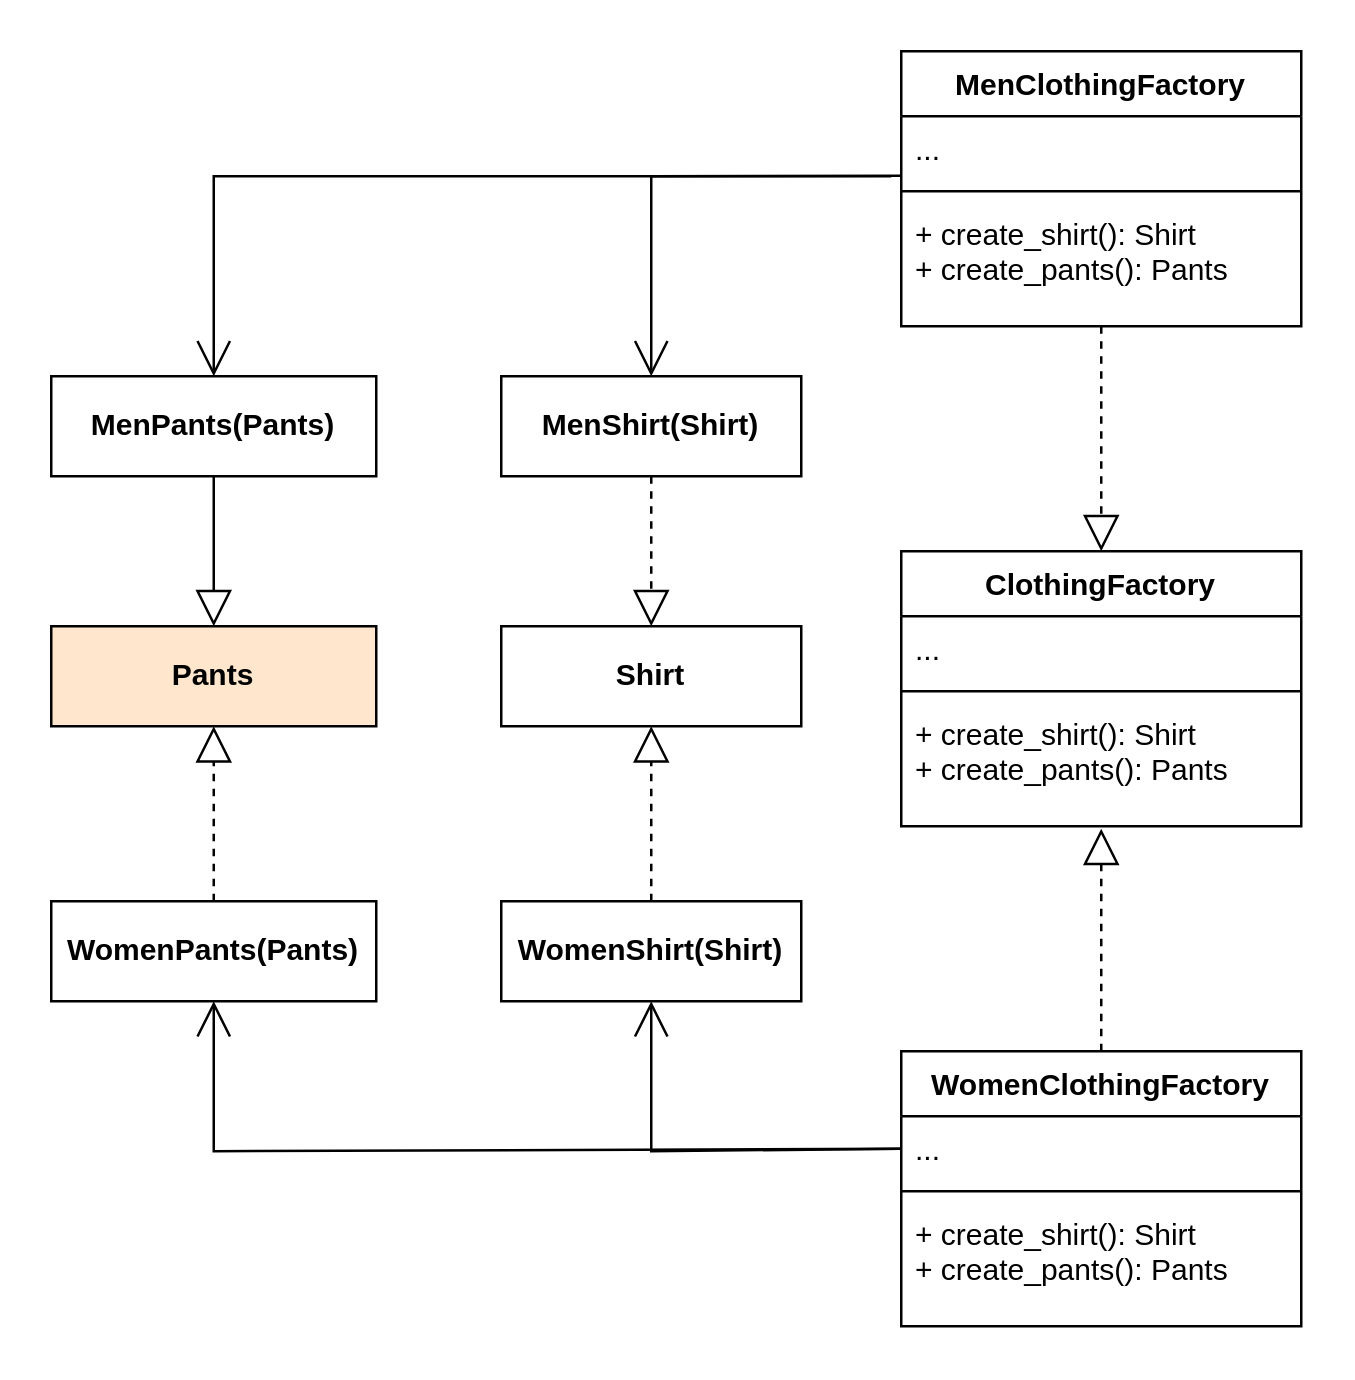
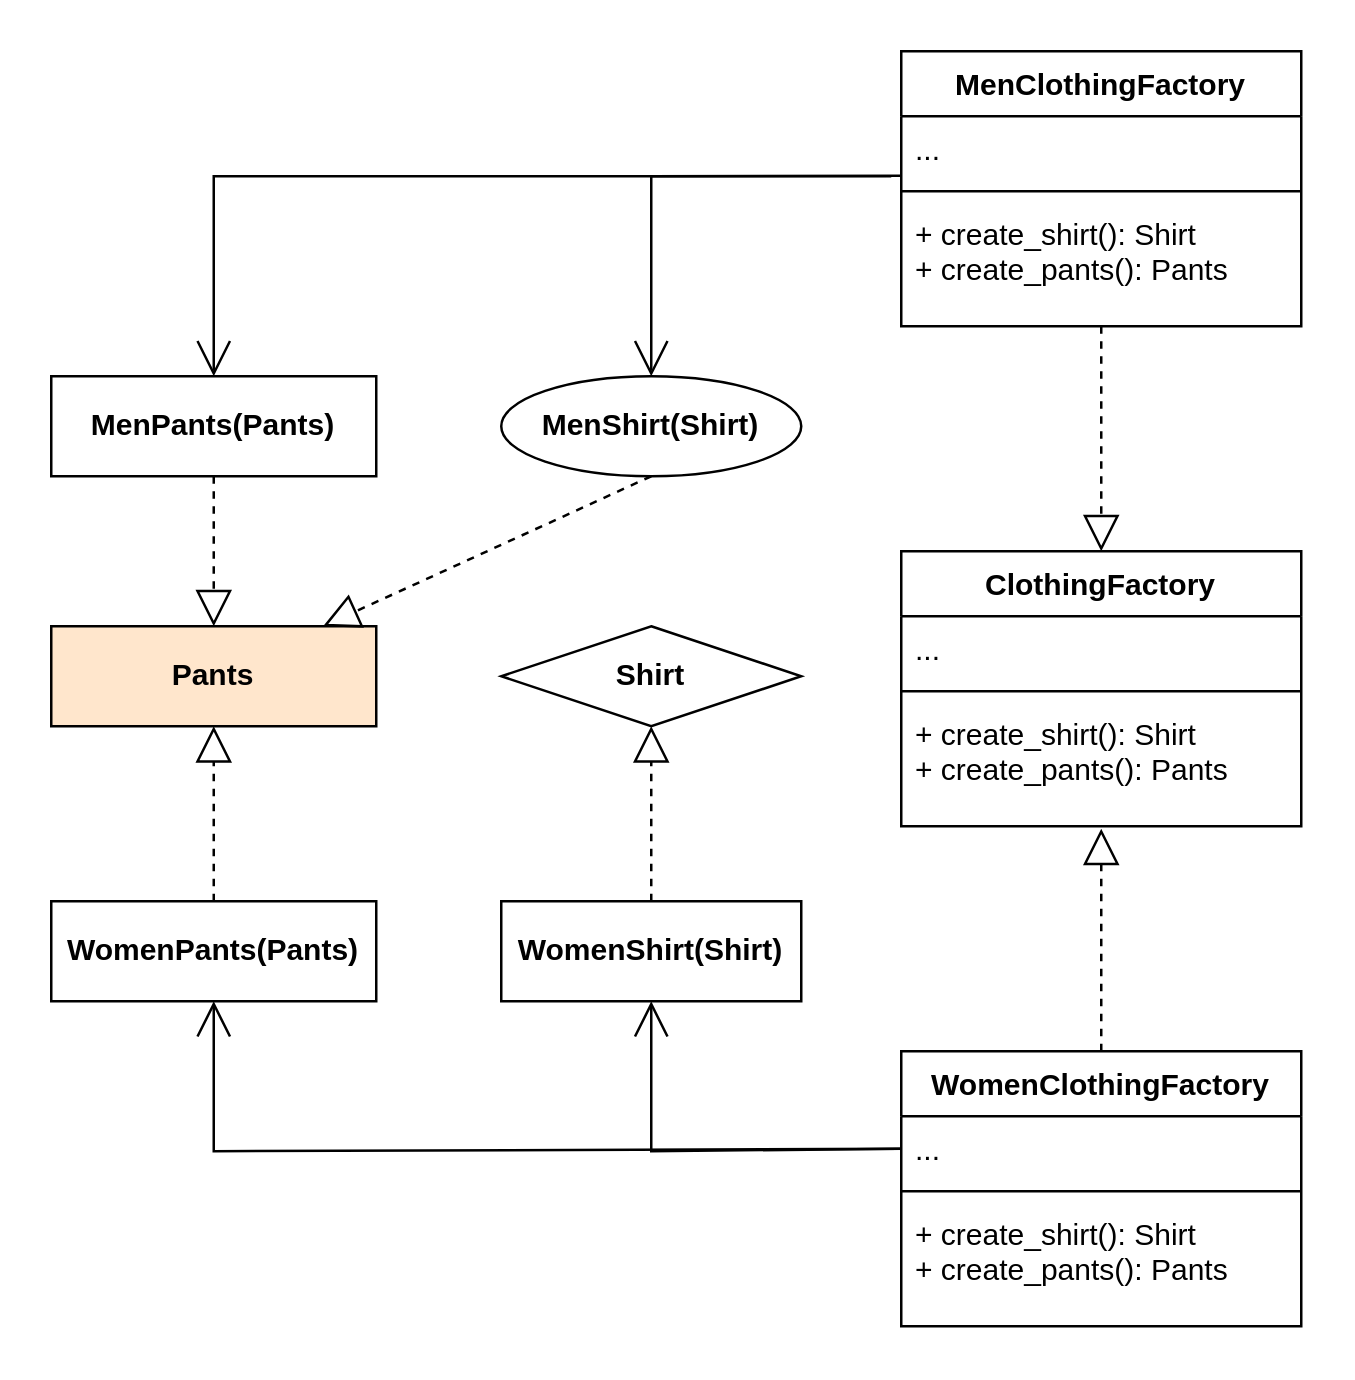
node "MenShirt(Shirt)": shape rectangle -> ellipse
edge "MenShirt(Shirt)" -> "Shirt": now "MenShirt(Shirt)" -> "Pants"
edge "MenPants(Pants)" -> "Pants": style solid -> dashed
node "Shirt": shape rectangle -> diamond
